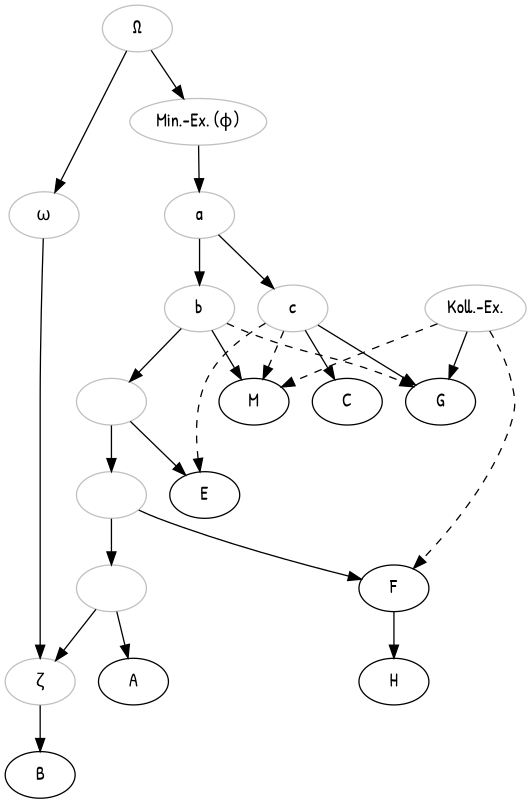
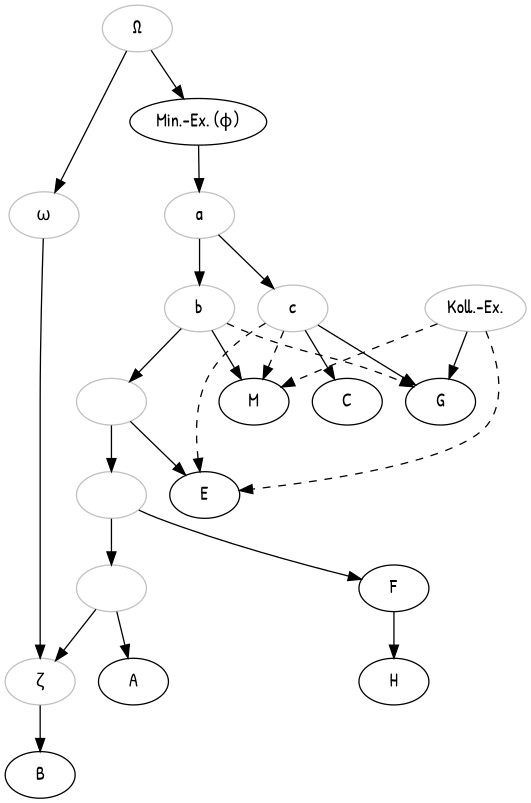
node "Min.-Ex. (φ)": color grey -> black
edge "Koll.-Ex." -> "F": now "Koll.-Ex." -> "E"
